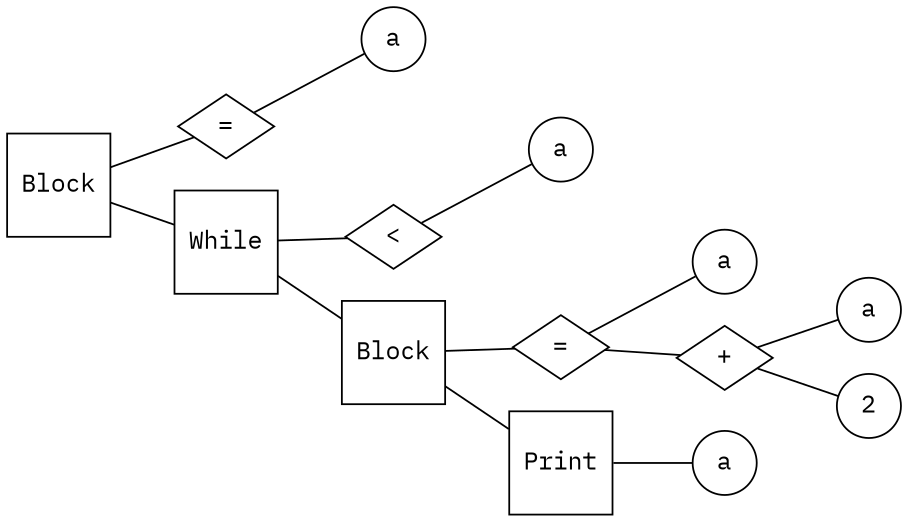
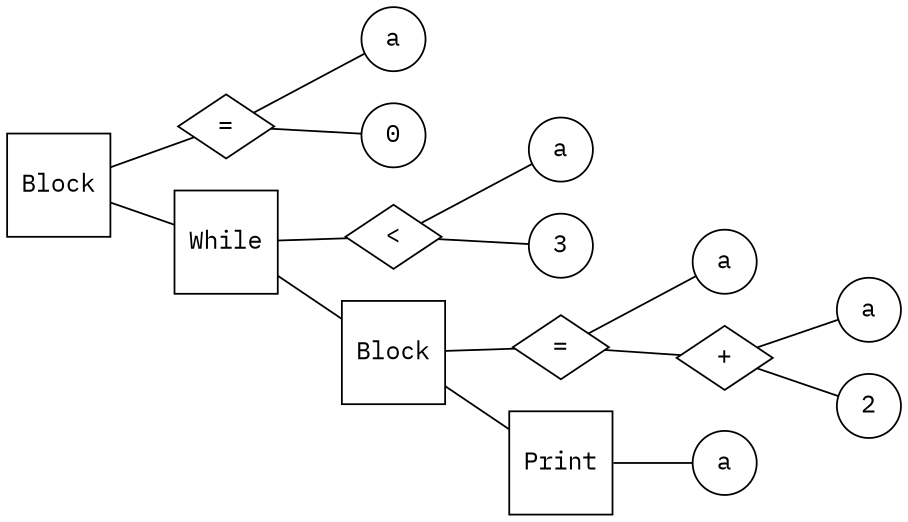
node "0": added
node "3": added
